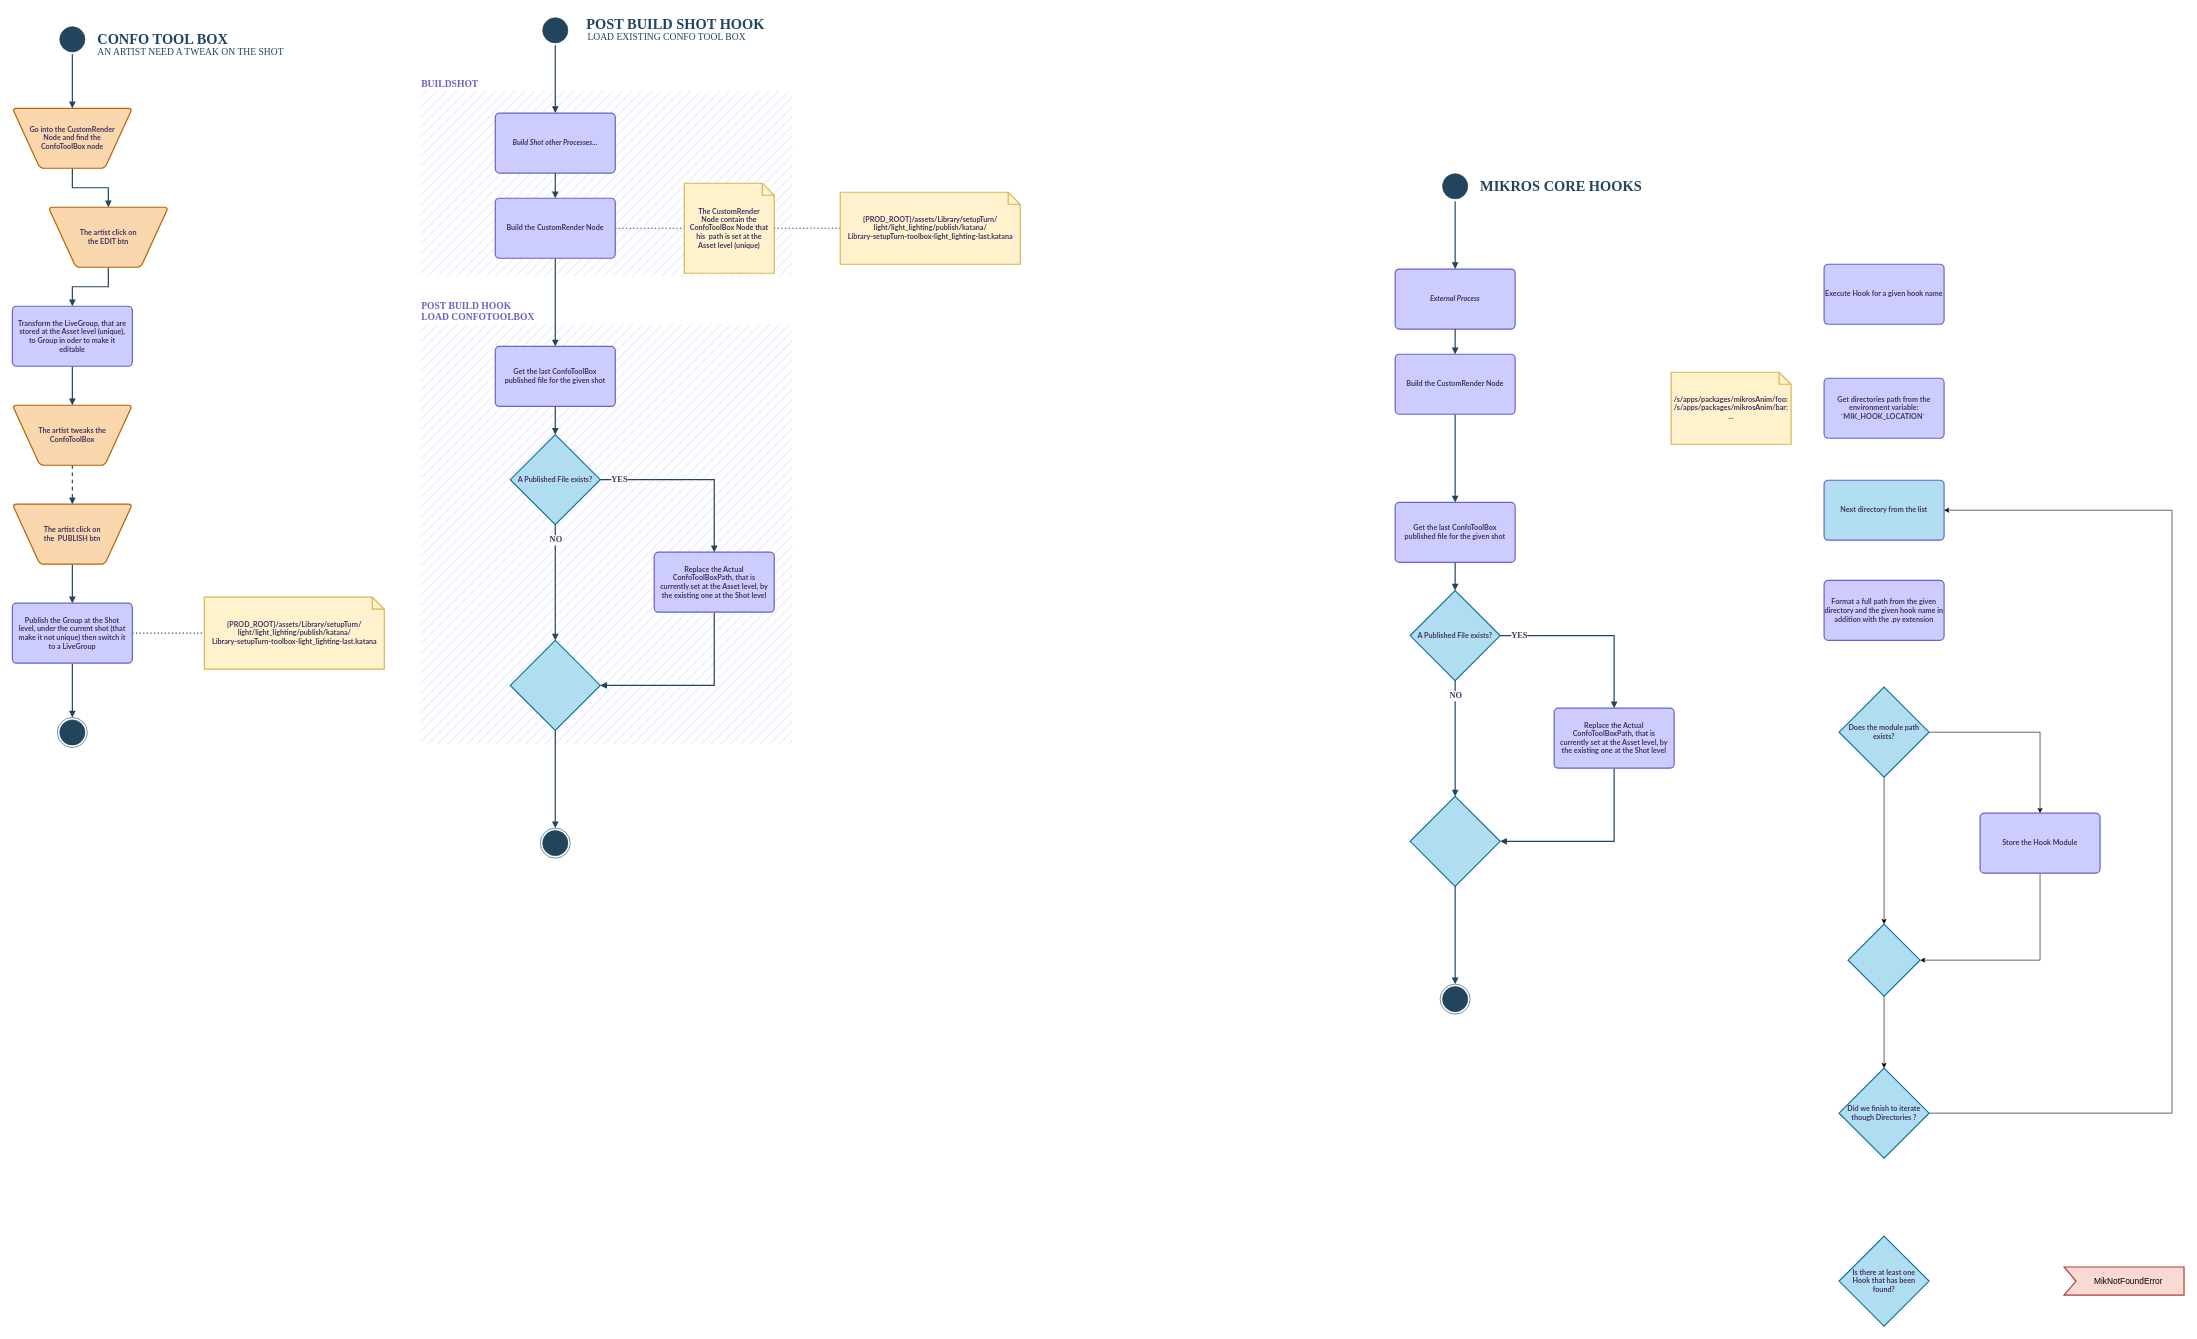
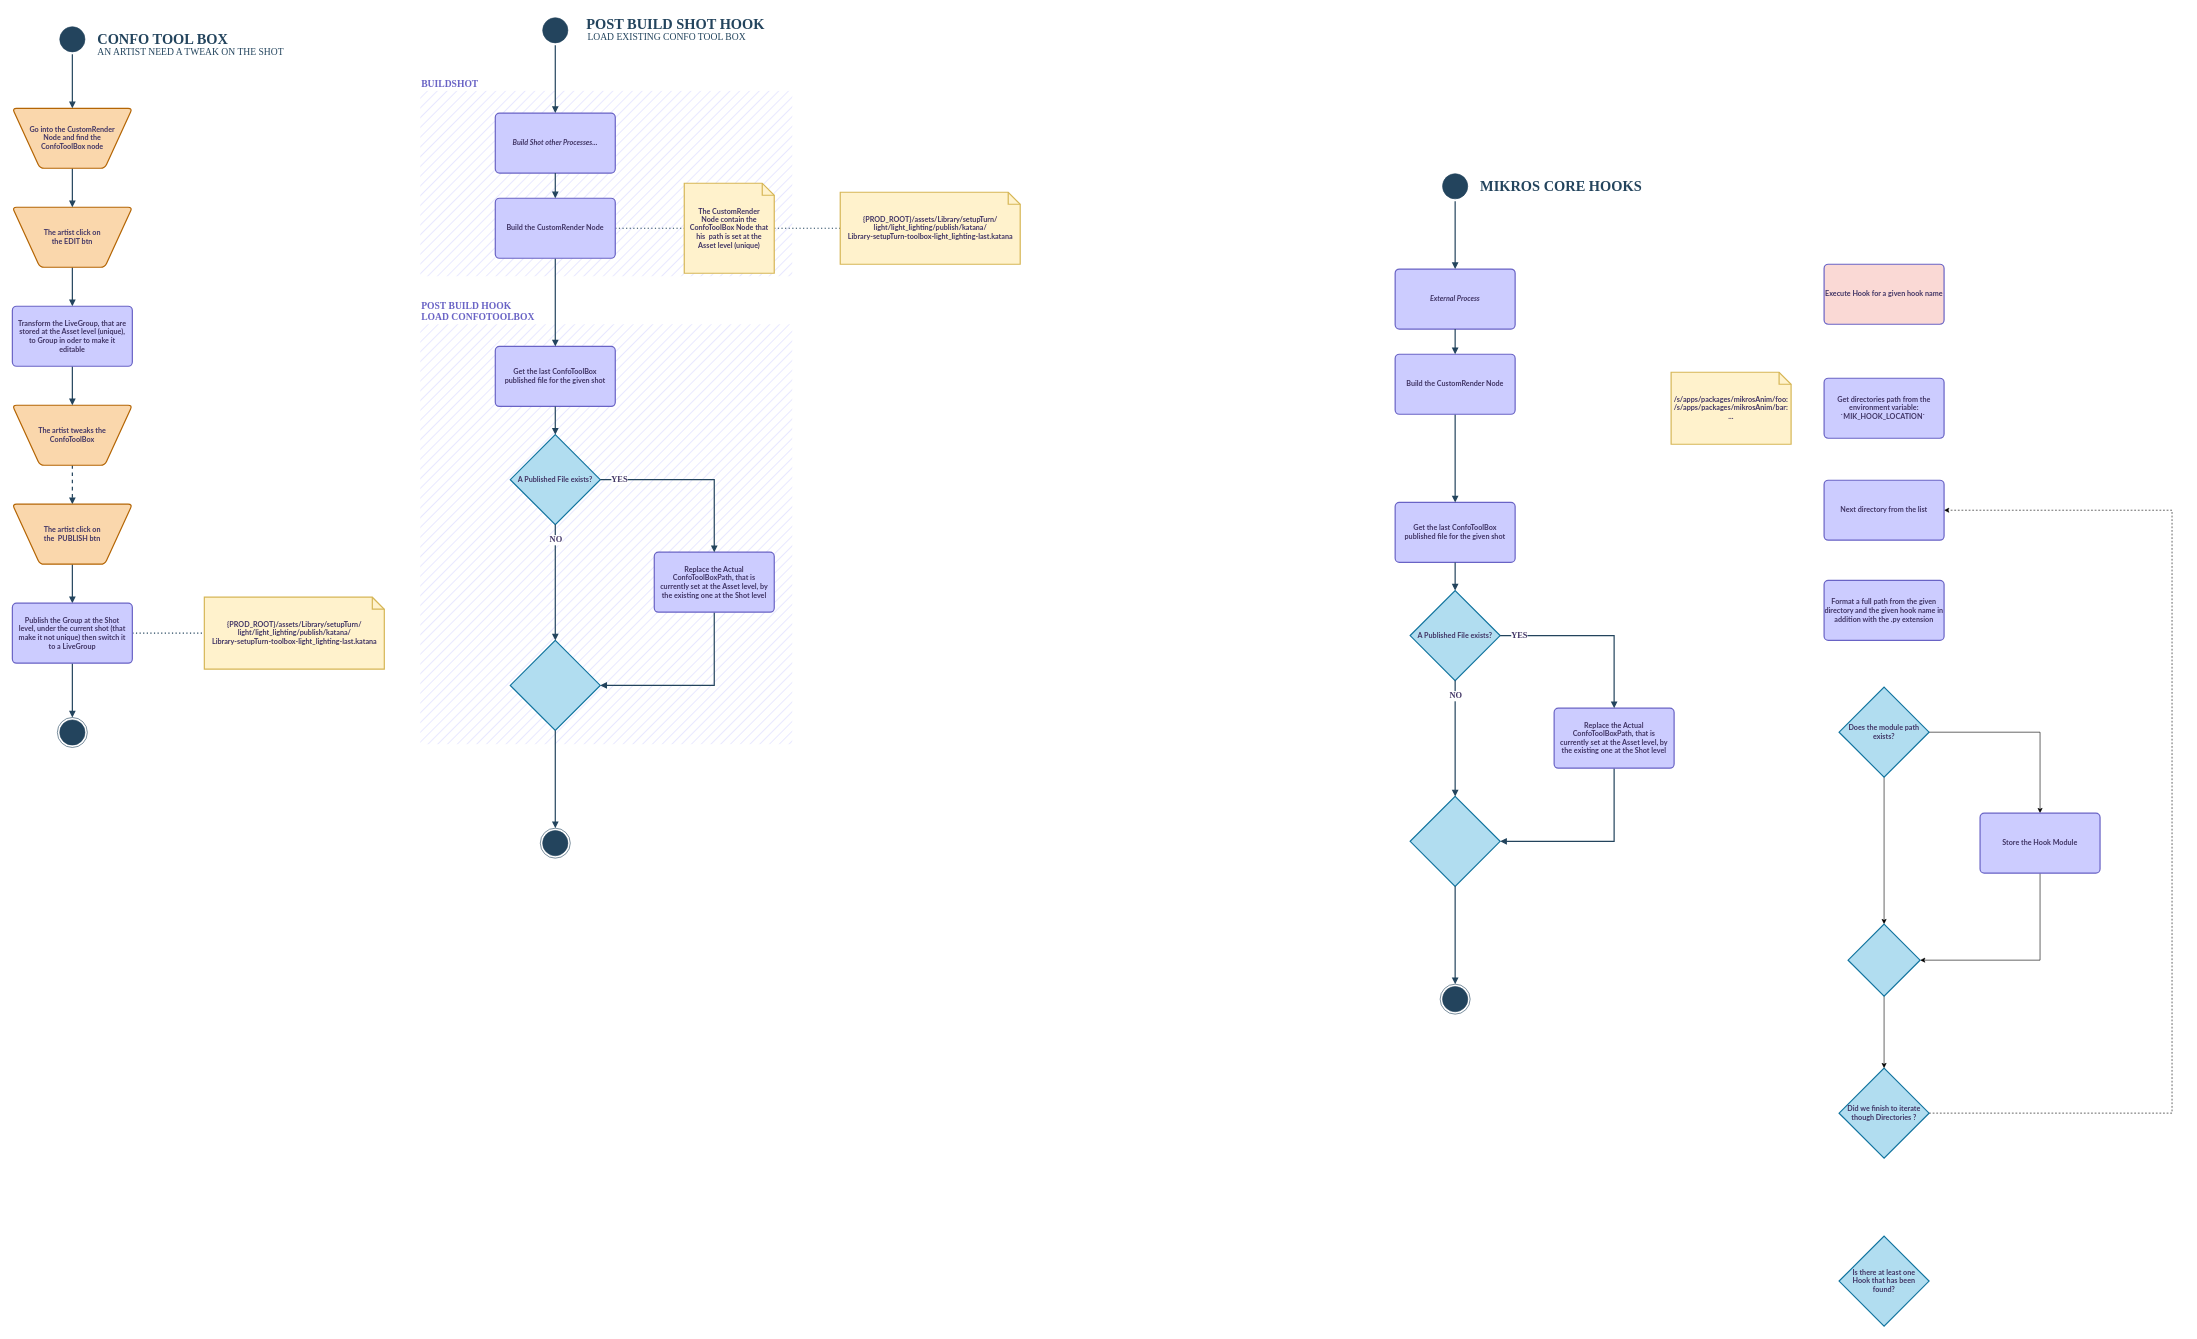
node "The artist click on the EDIT btn": moved (108, 237) -> (72, 237)
node "Execute Hook for a given hook name": fillcolor #ccccff -> #fad9d5
node "Next directory from the list": fillcolor #b1ddf0 -> #ccccff
edge "Did we finish to iterate though Directories ?" -> "Next directory from the list": style solid -> dashed
node "MikNotFoundError": removed
